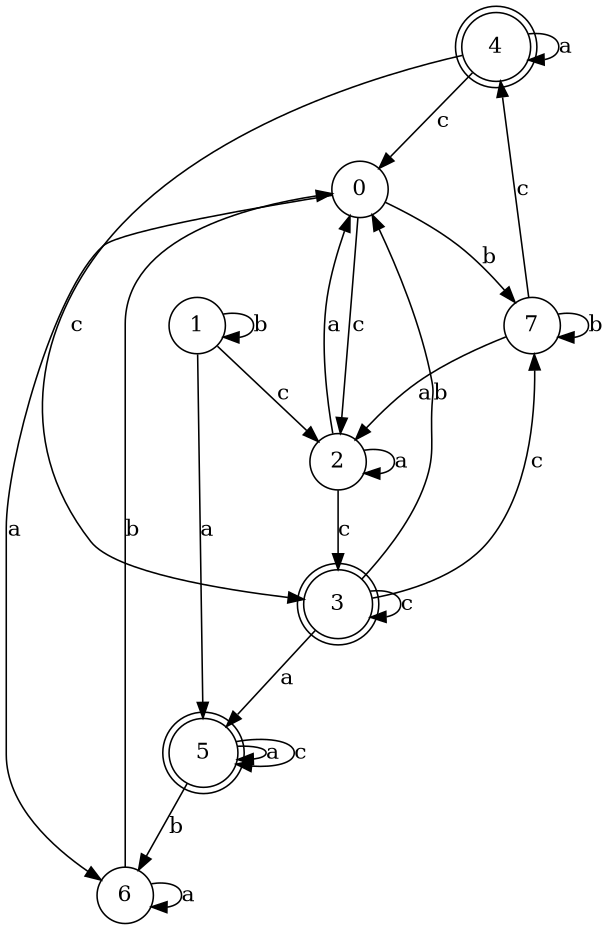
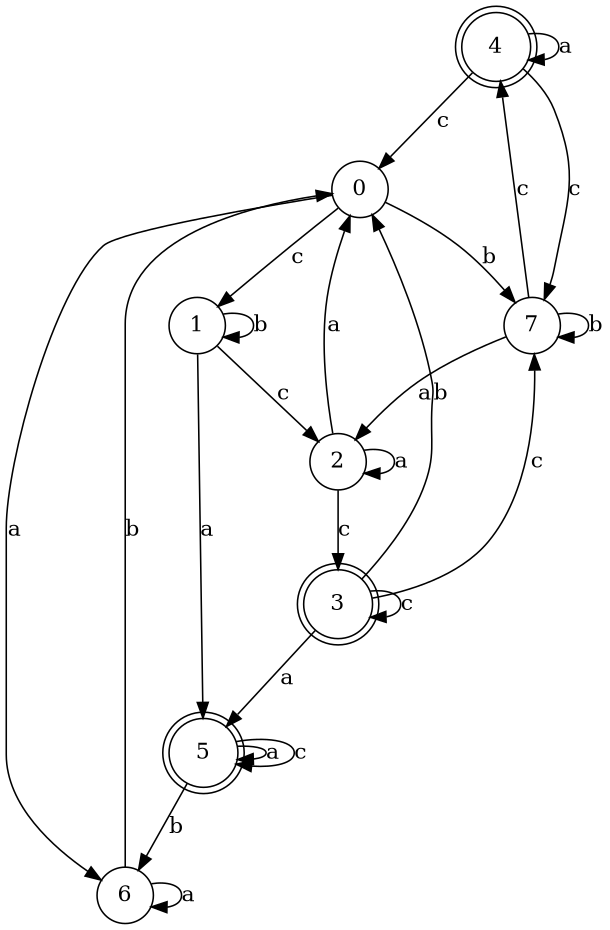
edge "4" -> "3": now "4" -> "7"
edge "0" -> "2": now "0" -> "1"
